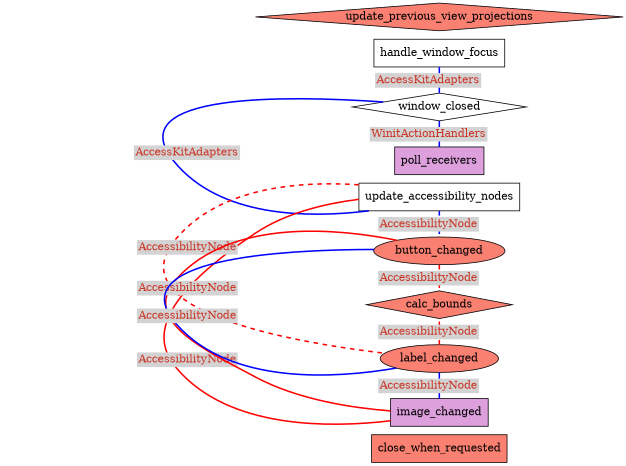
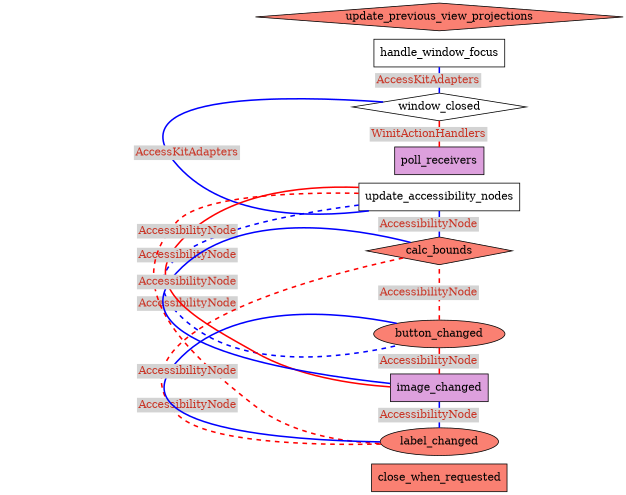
edge "window_closed" -- "poll_receivers": color blue -> red
edge "update_accessibility_nodes" -- "calc_bounds": added, label "AccessibilityNode"
edge "calc_bounds" -- "image_changed": added, label "AccessibilityNode"
